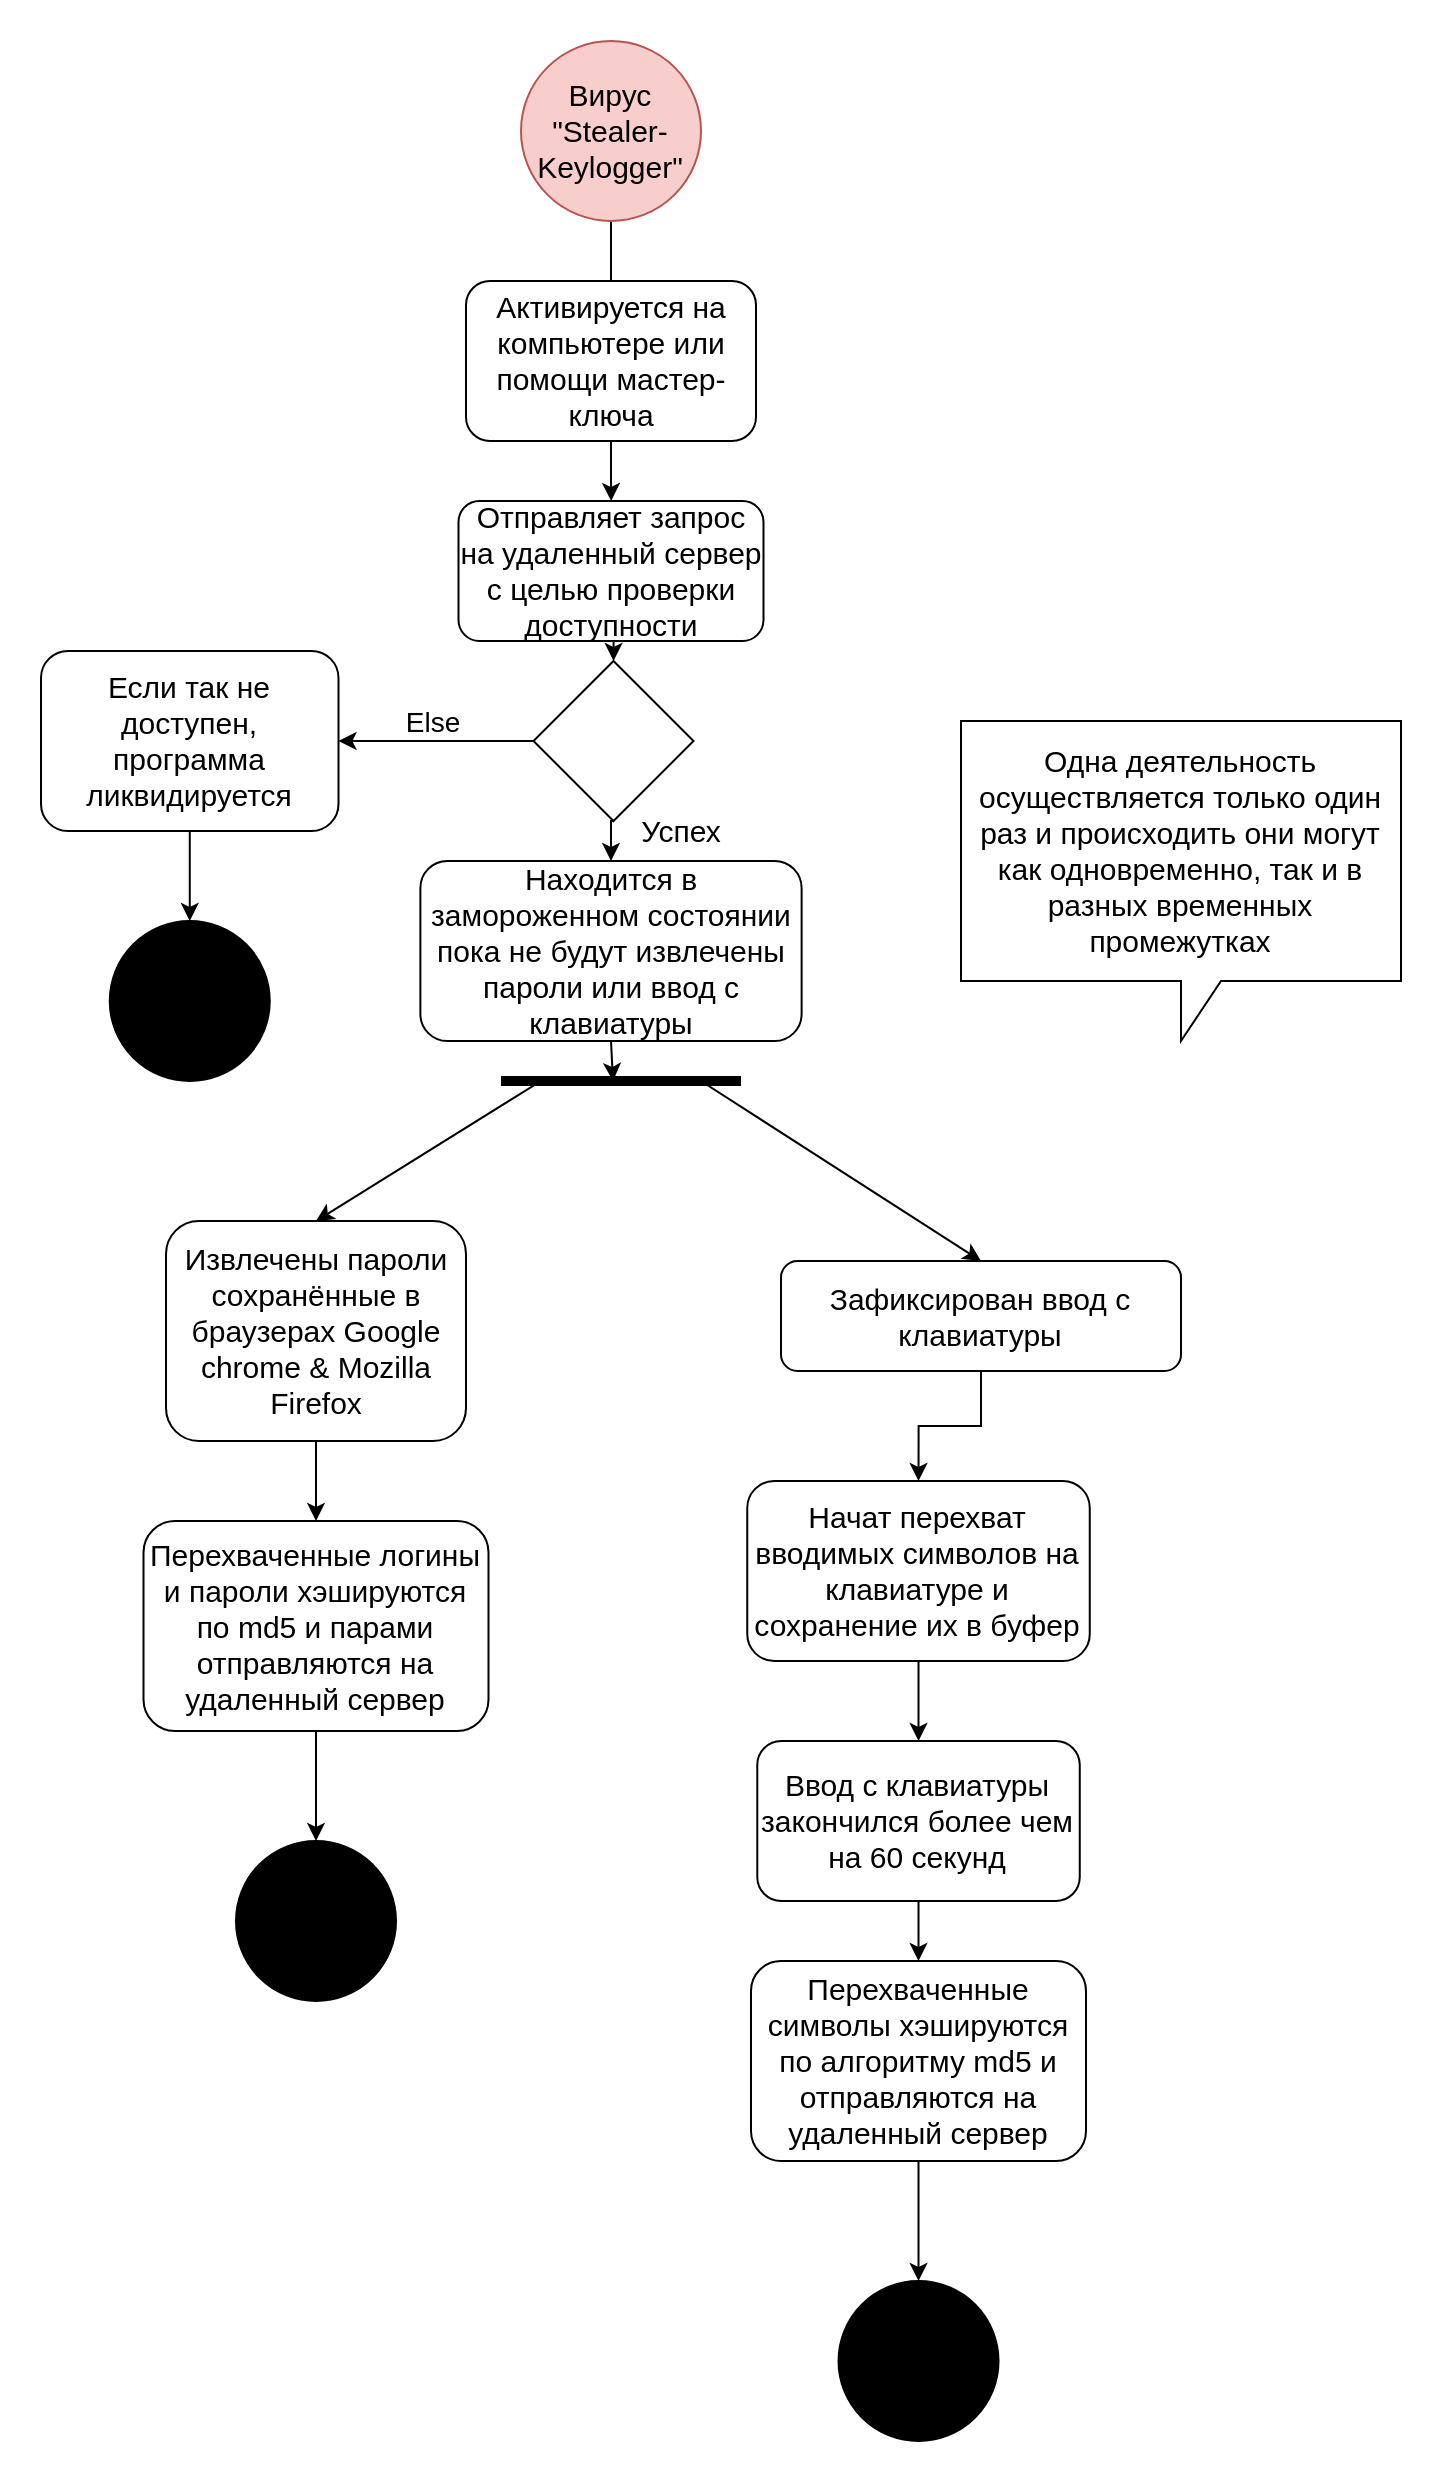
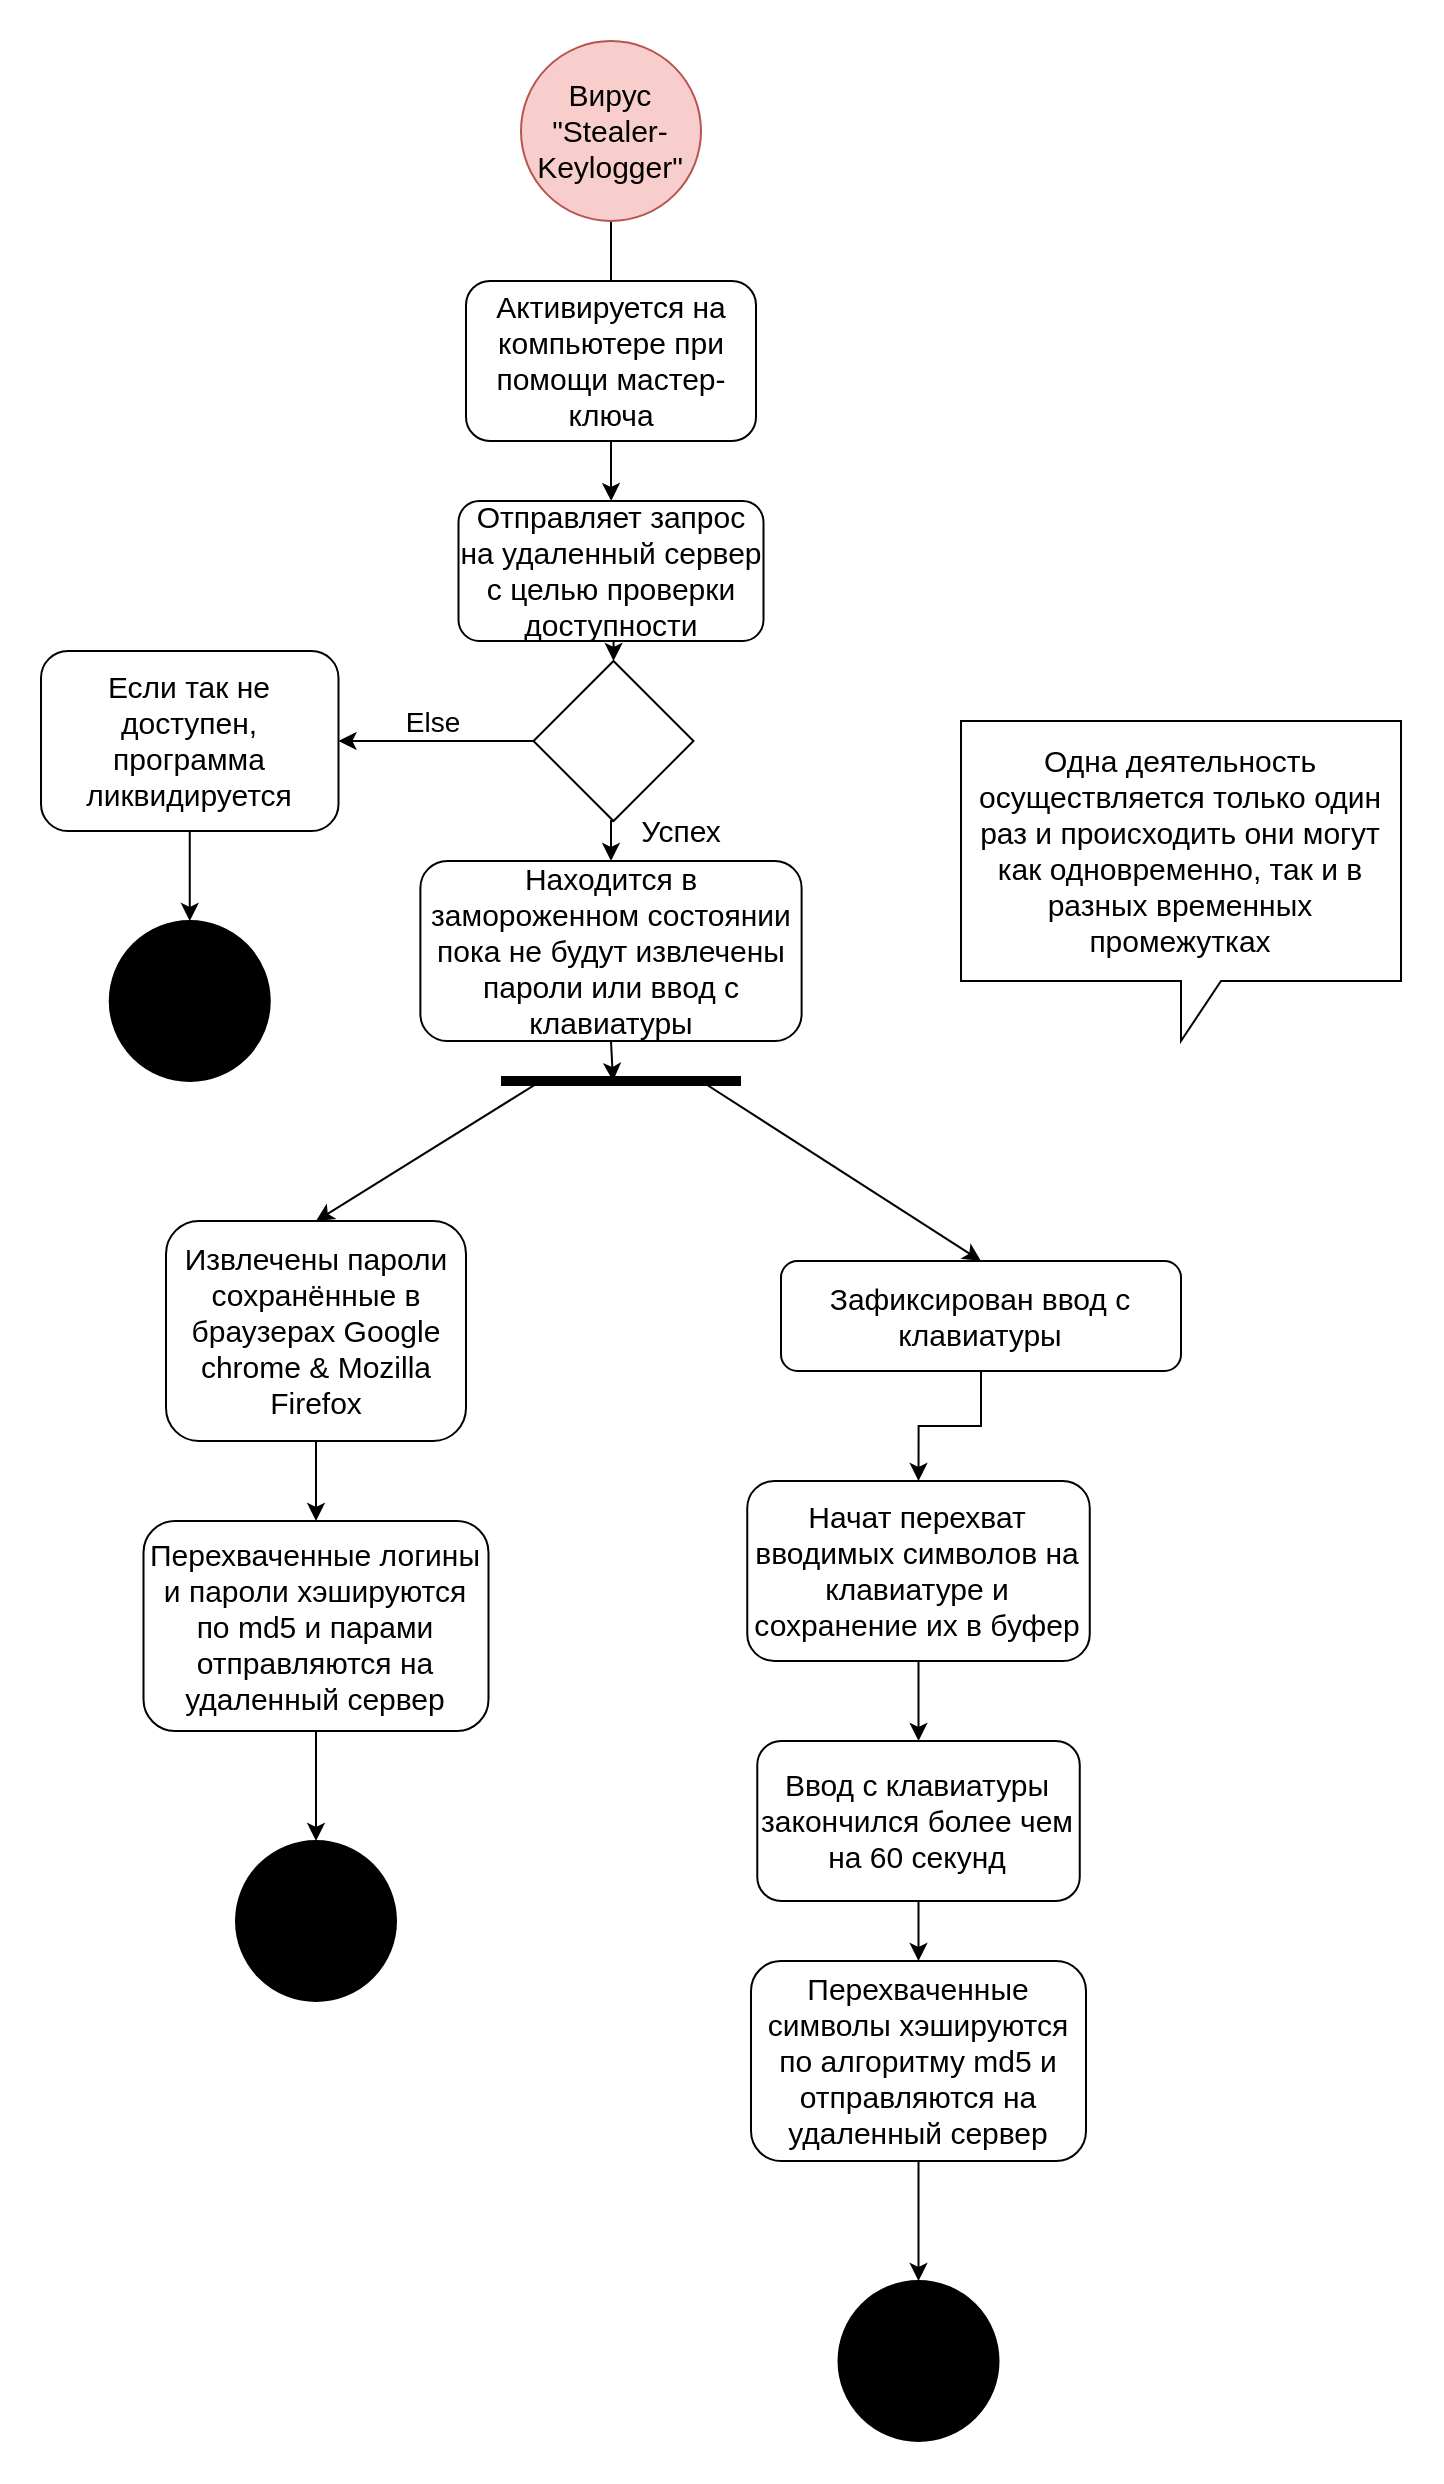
node "Активируется на компьютере или помощи мастер-ключа": label "Активируется на компьютере или помощи мастер-ключа" -> "Активируется на компьютере при помощи мастер-ключа"
